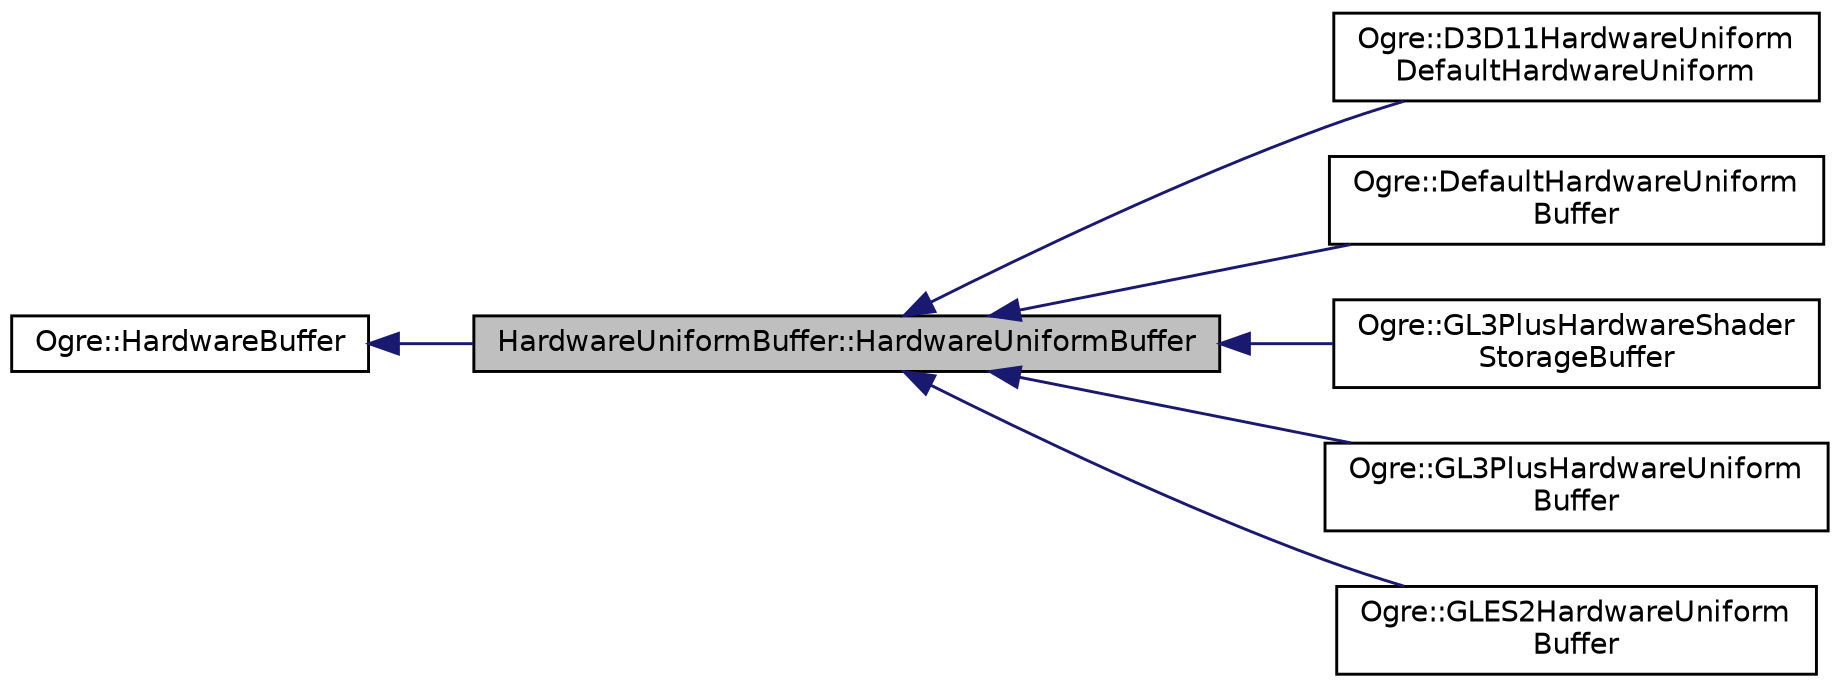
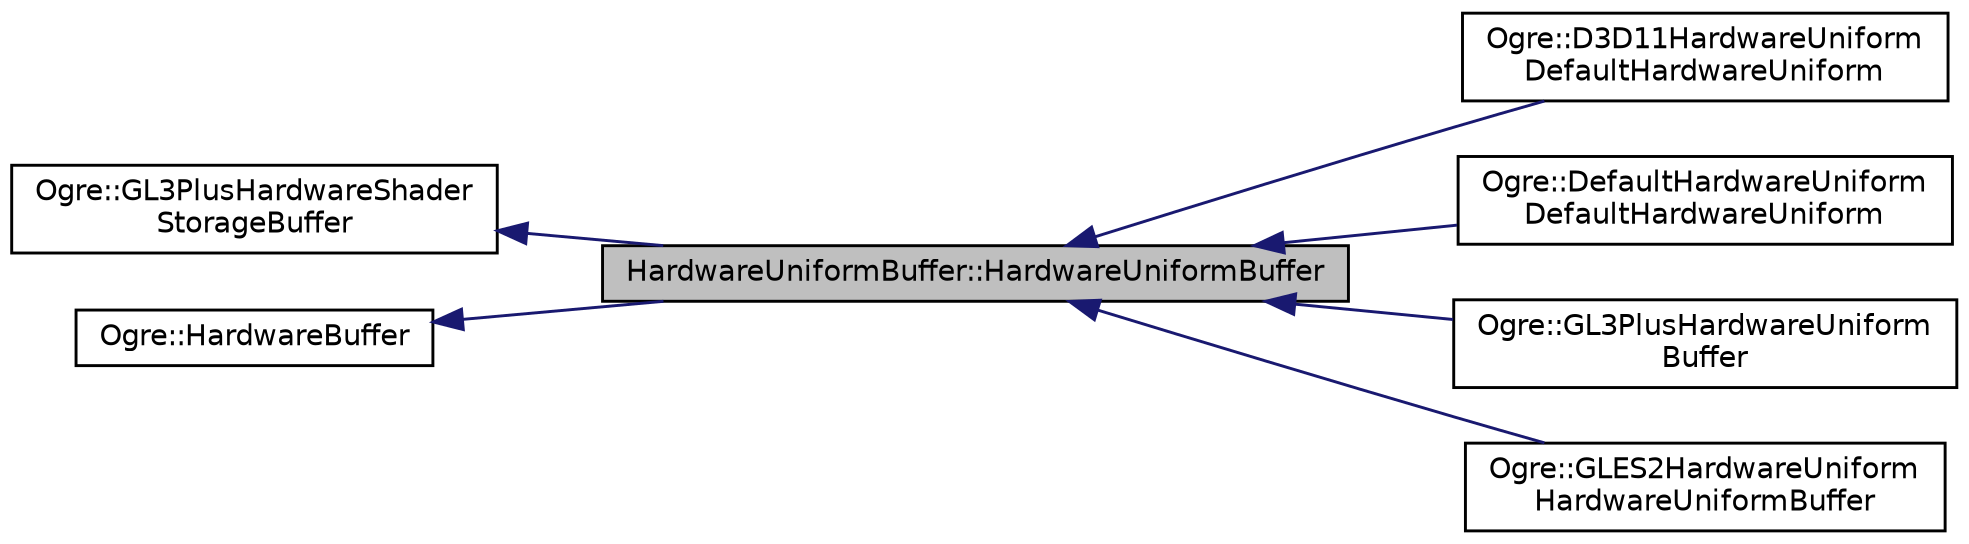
node "Ogre::DefaultHardwareUniform Buffer": label "Ogre::DefaultHardwareUniform Buffer" -> "Ogre::DefaultHardwareUniform DefaultHardwareUniform"
edge "Ogre::GL3PlusHardwareShader StorageBuffer" -> "HardwareUniformBuffer::HardwareUniformBuffer": reversed
node "Ogre::GLES2HardwareUniform Buffer": label "Ogre::GLES2HardwareUniform Buffer" -> "Ogre::GLES2HardwareUniform HardwareUniformBuffer"
